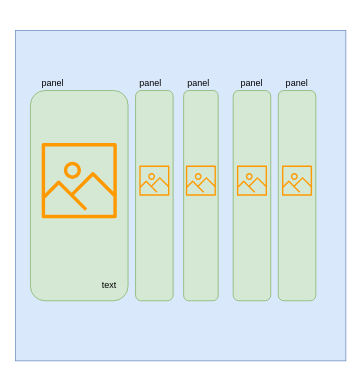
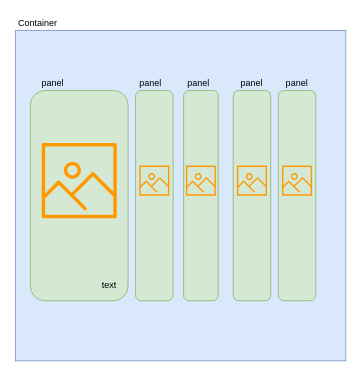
node "Container": added
